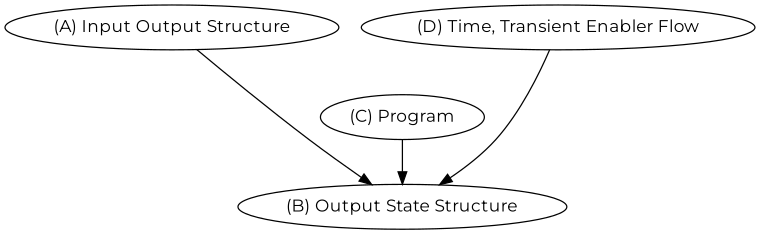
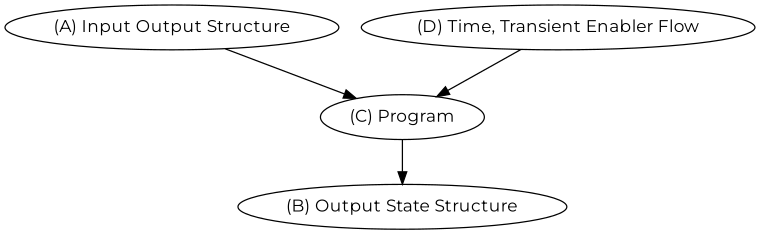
edge "(A) Input Output Structure" -> "(B) Output State Structure": now "(A) Input Output Structure" -> "(C) Program"
edge "(D) Time, Transient Enabler Flow" -> "(B) Output State Structure": now "(D) Time, Transient Enabler Flow" -> "(C) Program"
